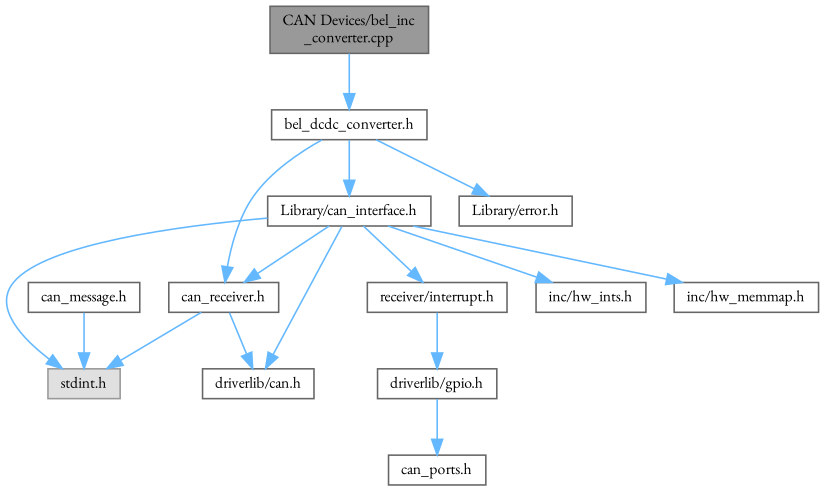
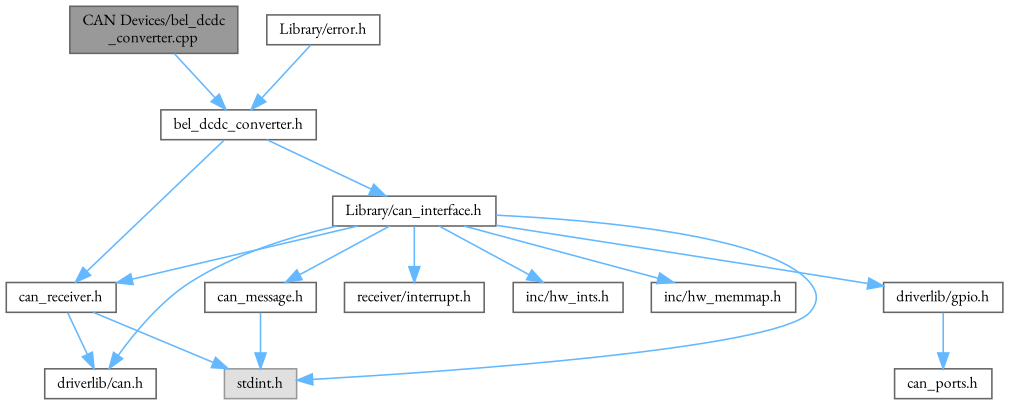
node "CAN Devices/bel_inc _converter.cpp": label "CAN Devices/bel_inc _converter.cpp" -> "CAN Devices/bel_dcdc _converter.cpp"
edge "bel_dcdc_converter.h" -> "Library/error.h": reversed
edge "Library/can_interface.h" -> "can_message.h": added
edge "receiver/interrupt.h" -> "driverlib/gpio.h": now "Library/can_interface.h" -> "driverlib/gpio.h"
